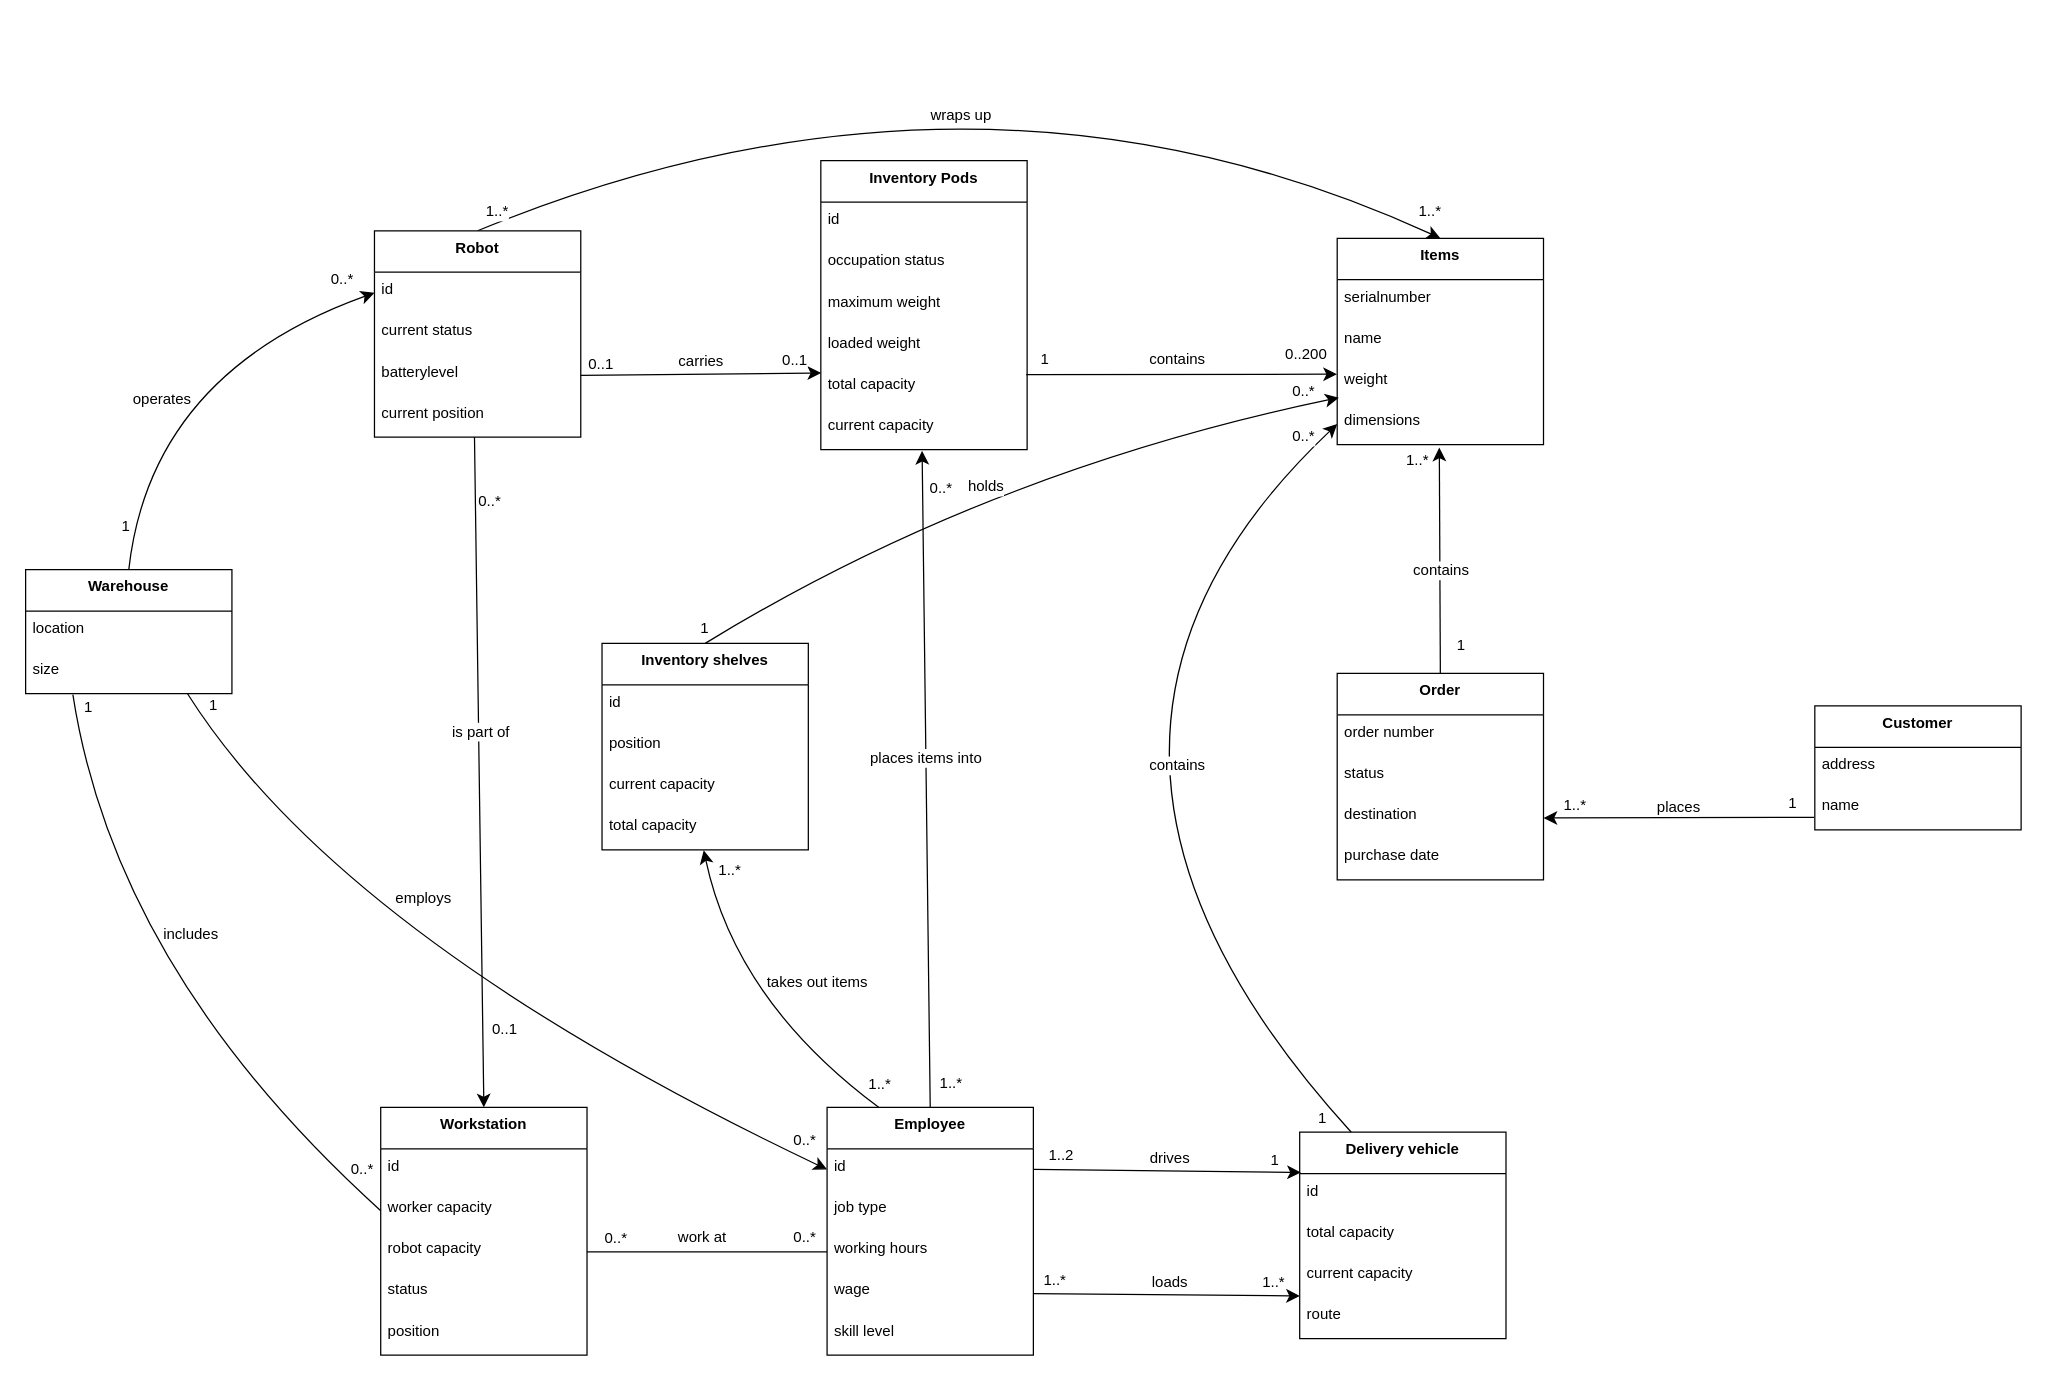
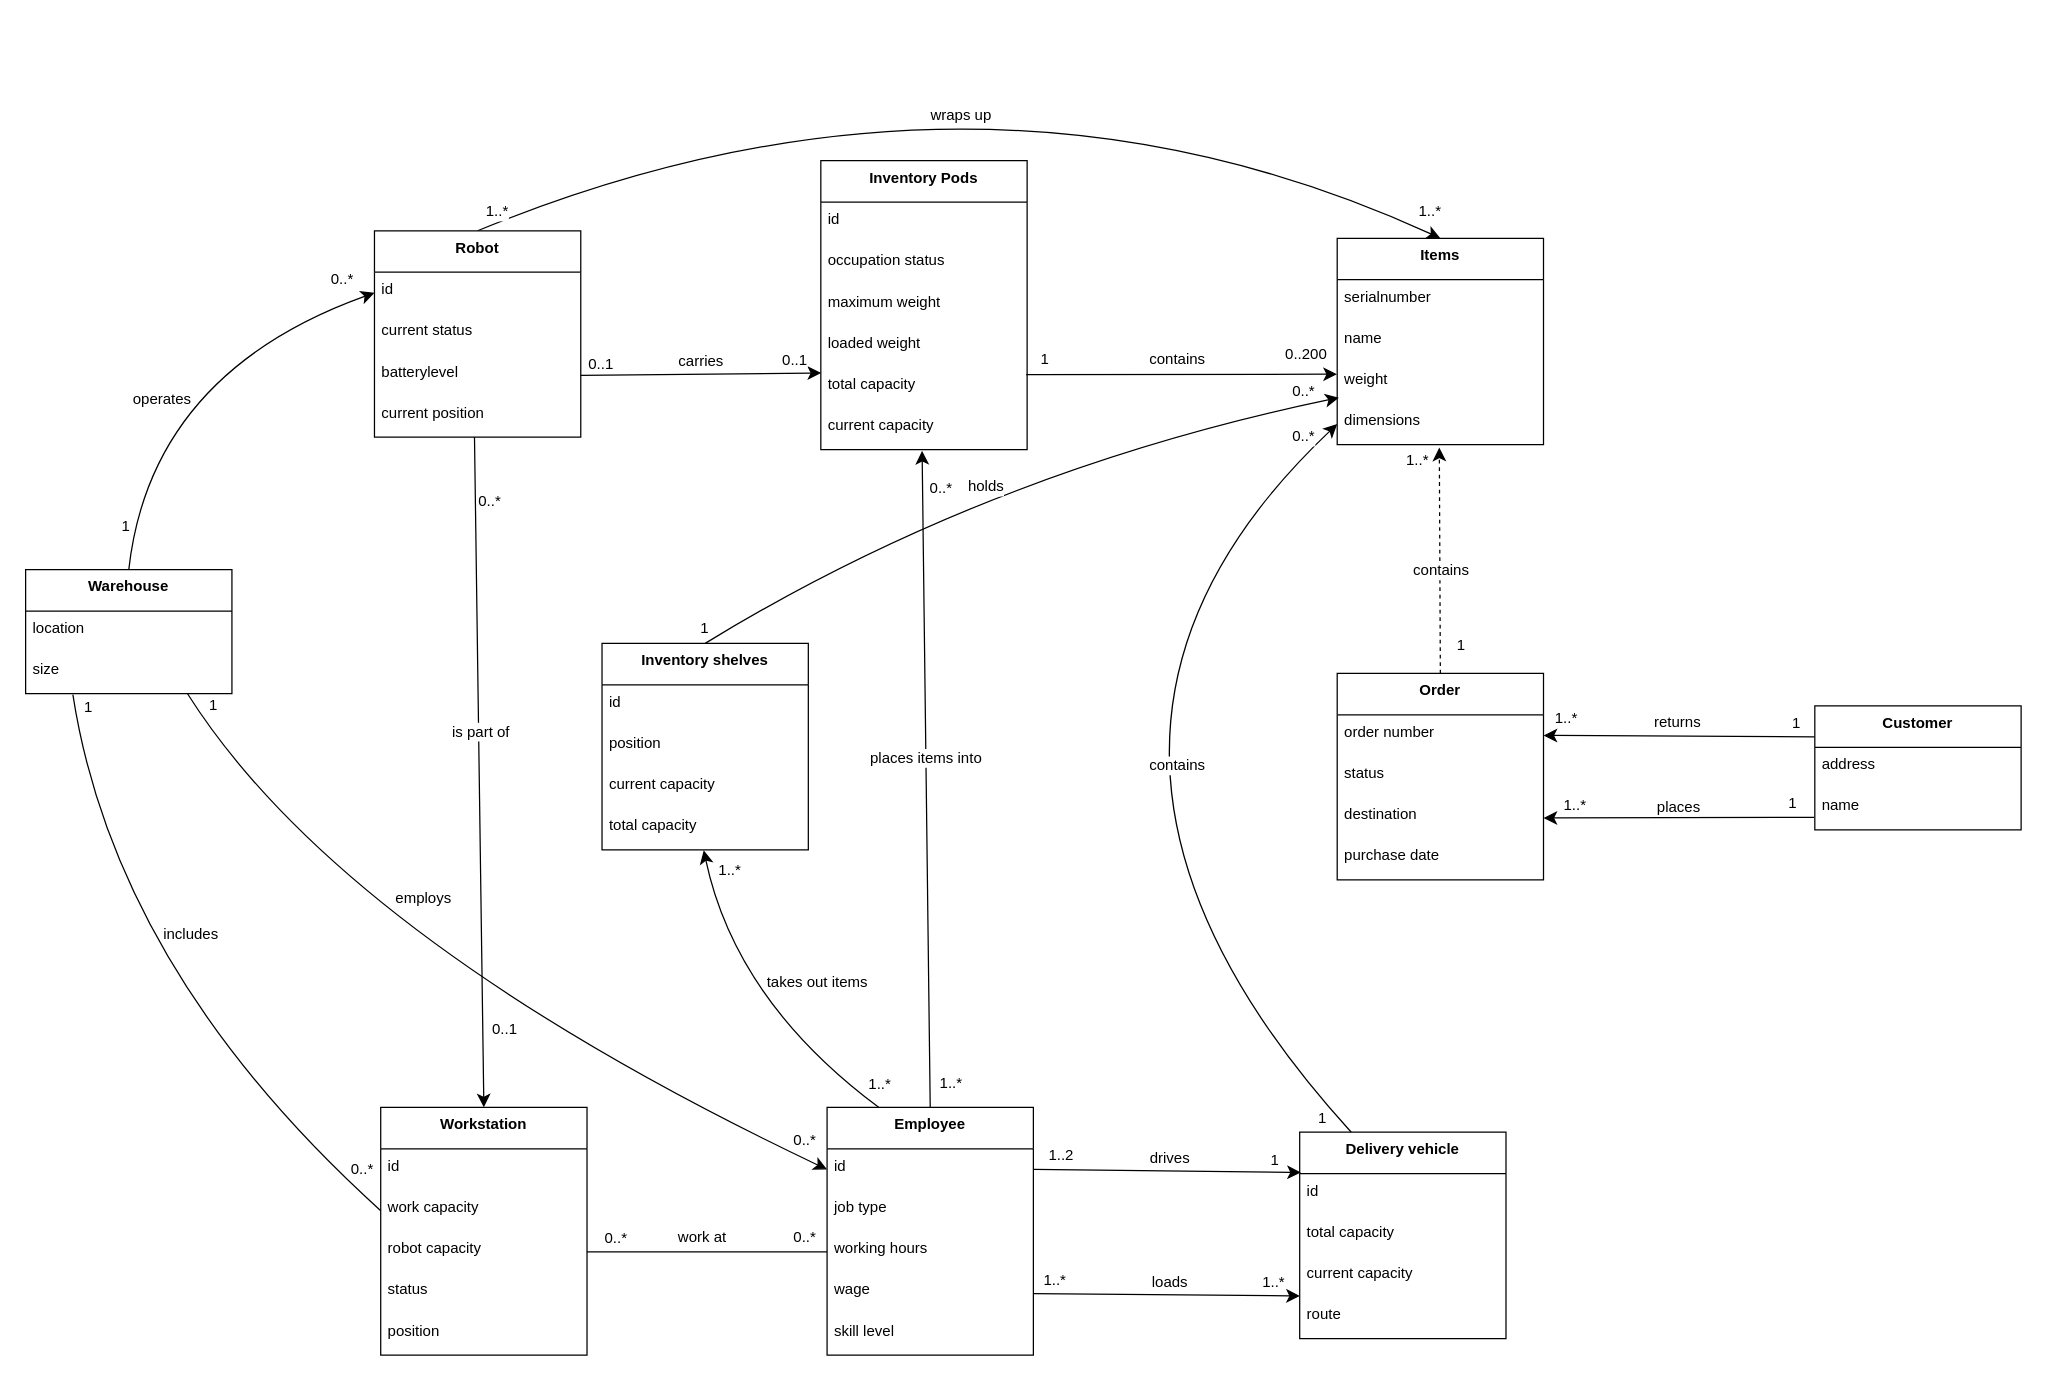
edge "Order" -> "dimensions": style solid -> dashed
edge "Customer" -> "order number": added, labels "1", "returns", "1..*"
node "worker capacity": label "worker capacity" -> "work capacity"
